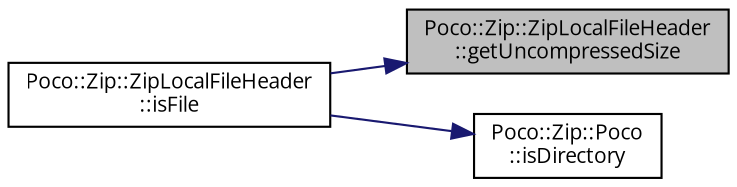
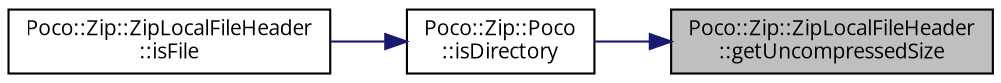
edge "Poco::Zip::ZipLocalFileHeader ::isFile" -> "Poco::Zip::ZipLocalFileHeader ::getUncompressedSize": now "Poco::Zip::Poco ::isDirectory" -> "Poco::Zip::ZipLocalFileHeader ::getUncompressedSize"
